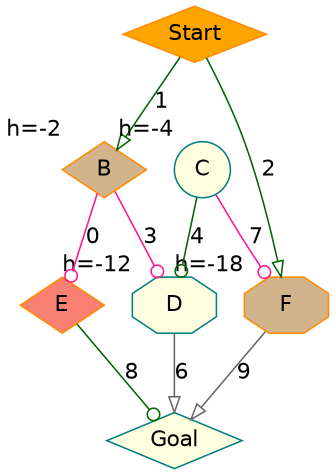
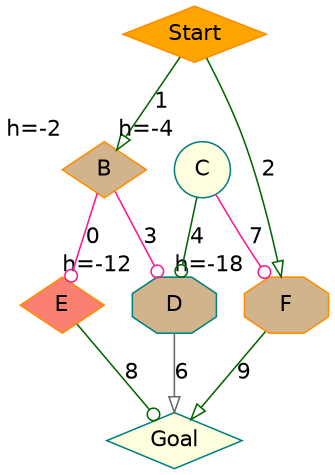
node "D h=-12": fillcolor lightyellow -> tan
edge "F h=-18" -> "Goal": color gray40 -> darkgreen
